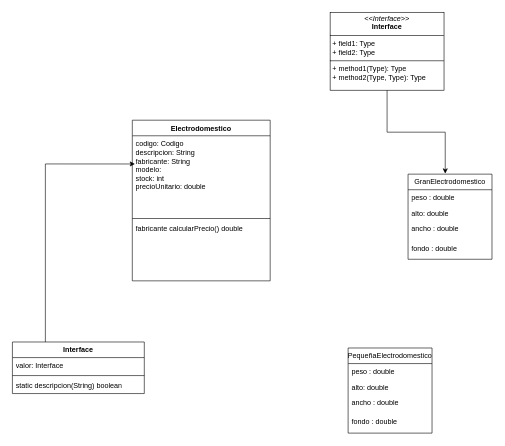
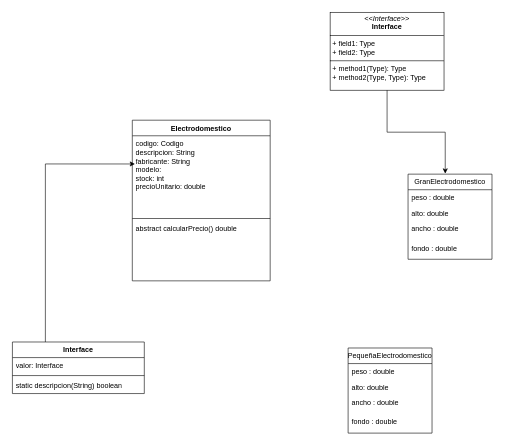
node "fabricante calcularPrecio() double": label "fabricante calcularPrecio() double" -> "abstract calcularPrecio() double"
